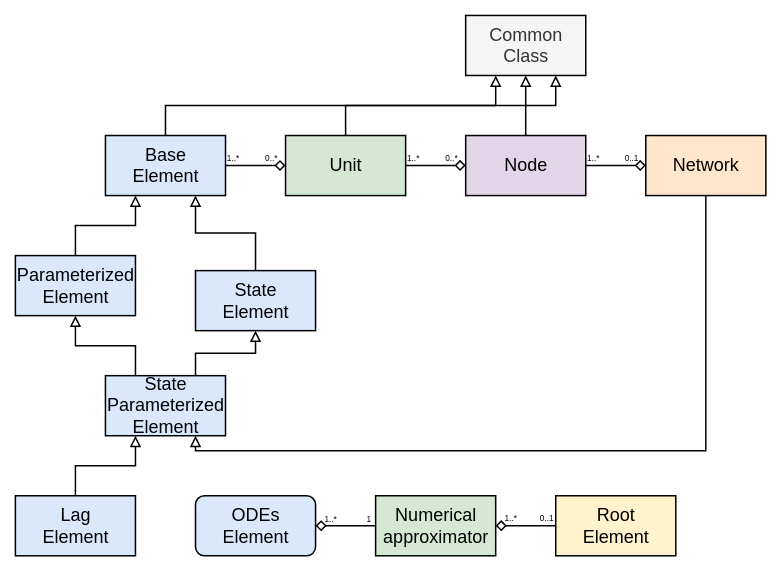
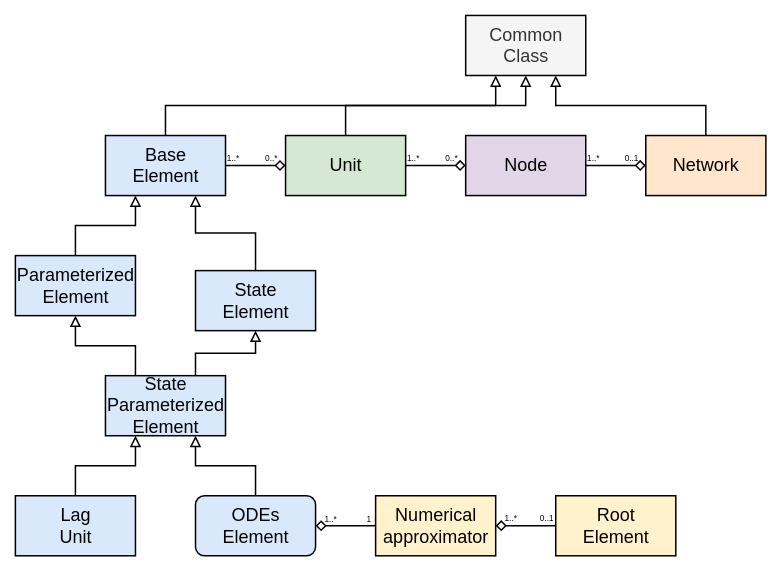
edge "Node" -> "Common Class": now "Network" -> "Common Class"
edge "Network" -> "State Parameterized Element": now "ODEs Element" -> "State Parameterized Element"
node "Lag Element": label "Lag Element" -> "Lag Unit"
node "Numerical approximator": fillcolor #d5e8d4 -> #fff2cc
